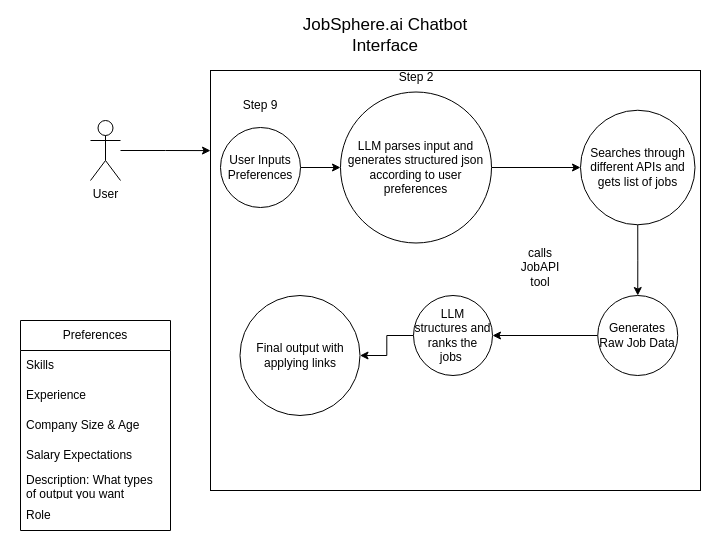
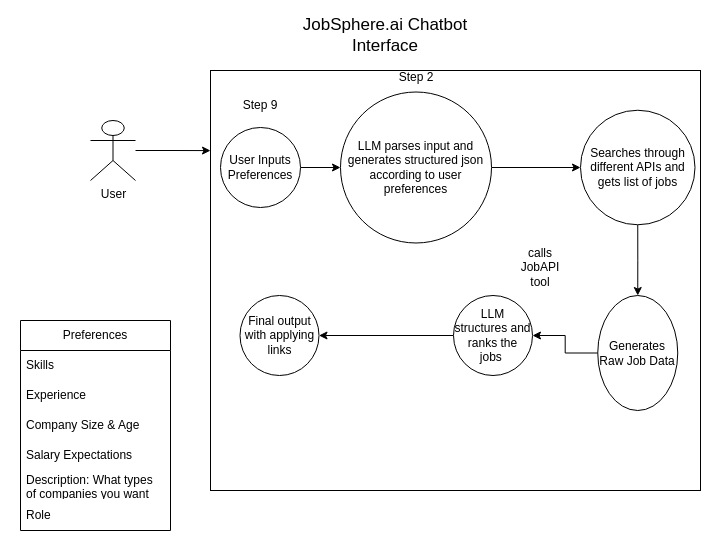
node "User": size 30x60 -> 45x60
node "LLM structures and ranks the jobs": moved (453, 336) -> (493, 336)
node "Generates Raw Job Data": size 80x80 -> 80x115
node "Final output with applying links": size 120x120 -> 79x80
node "Description: What types of output you want": label "Description: What types of output you want" -> "Description: What types of companies you want"
